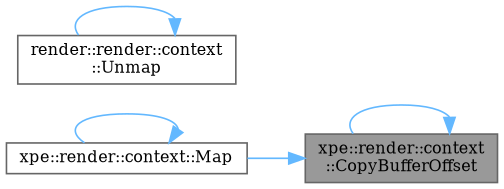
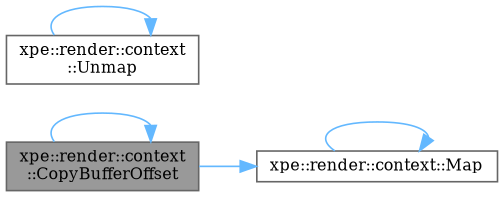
node "render::render::context ::Unmap": label "render::render::context ::Unmap" -> "xpe::render::context ::Unmap"
edge "xpe::render::context::Map" -> "xpe::render::context ::CopyBufferOffset": reversed
